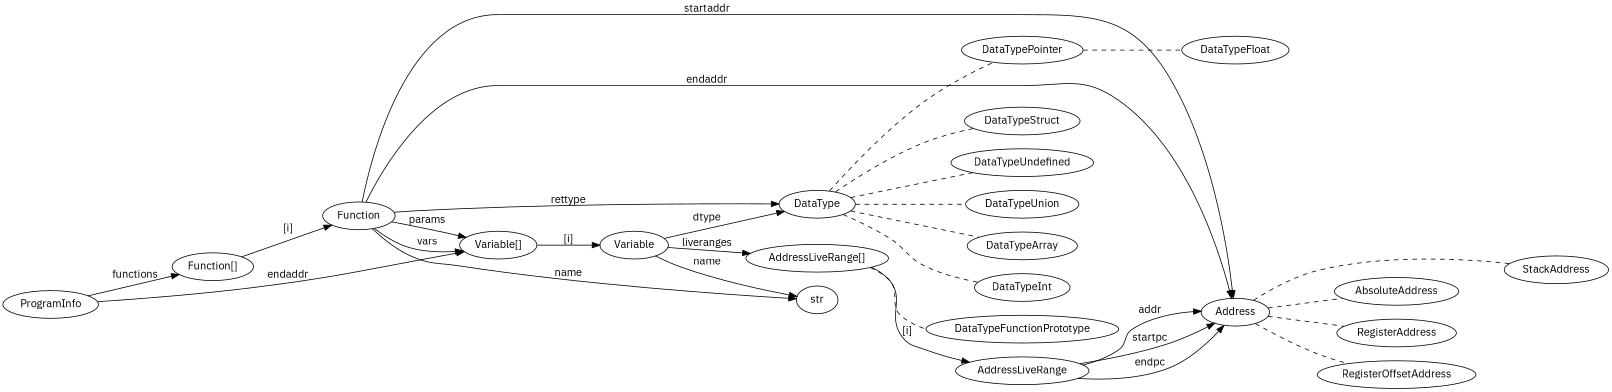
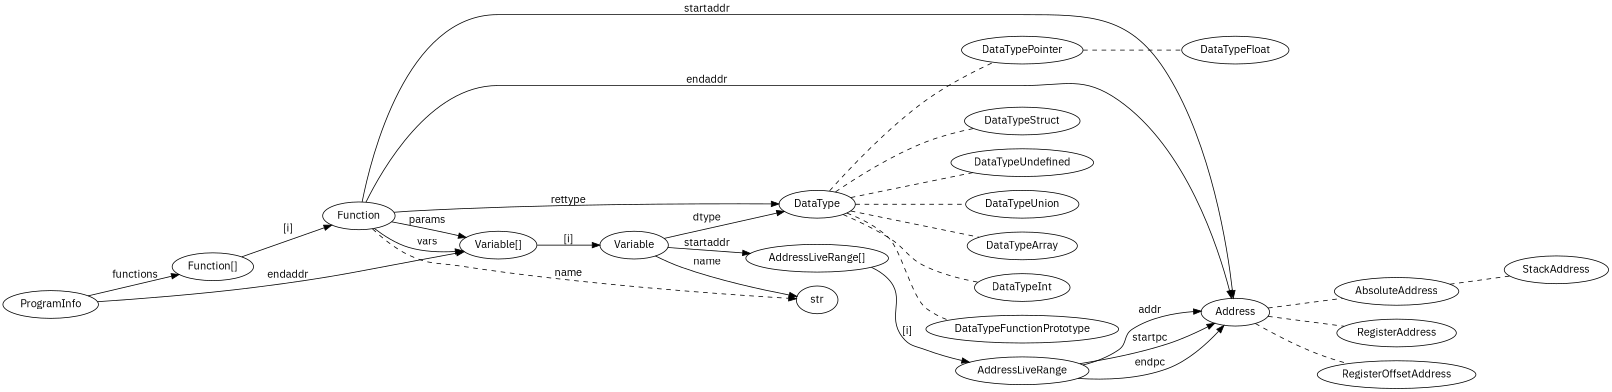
edge "Variable" -> "AddressLiveRange[]": label "liveranges" -> "startaddr"
edge "StackAddress" -- "Address": now "StackAddress" -- "AbsoluteAddress"
edge "Function" -> "str": style solid -> dashed
edge "AddressLiveRange[]" -- "DataTypeFunctionPrototype": now "DataType" -- "DataTypeFunctionPrototype"
